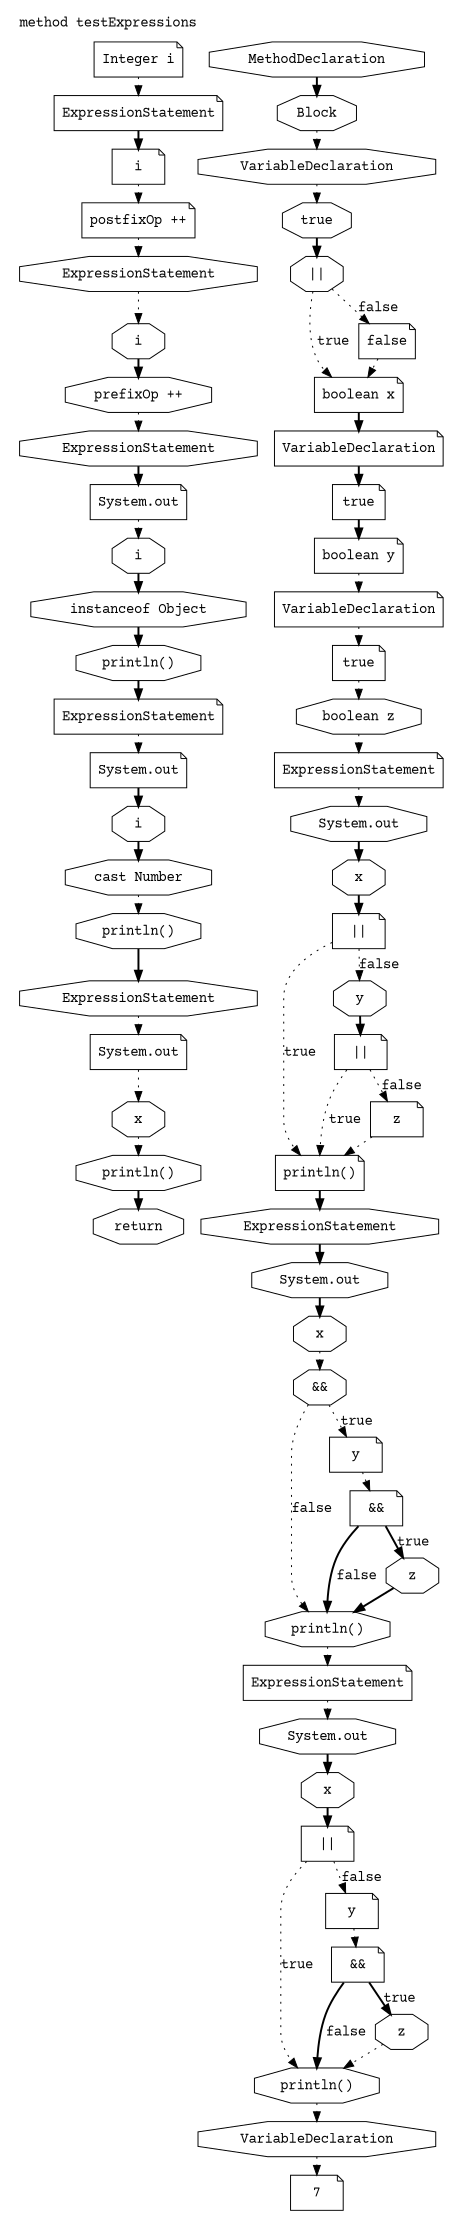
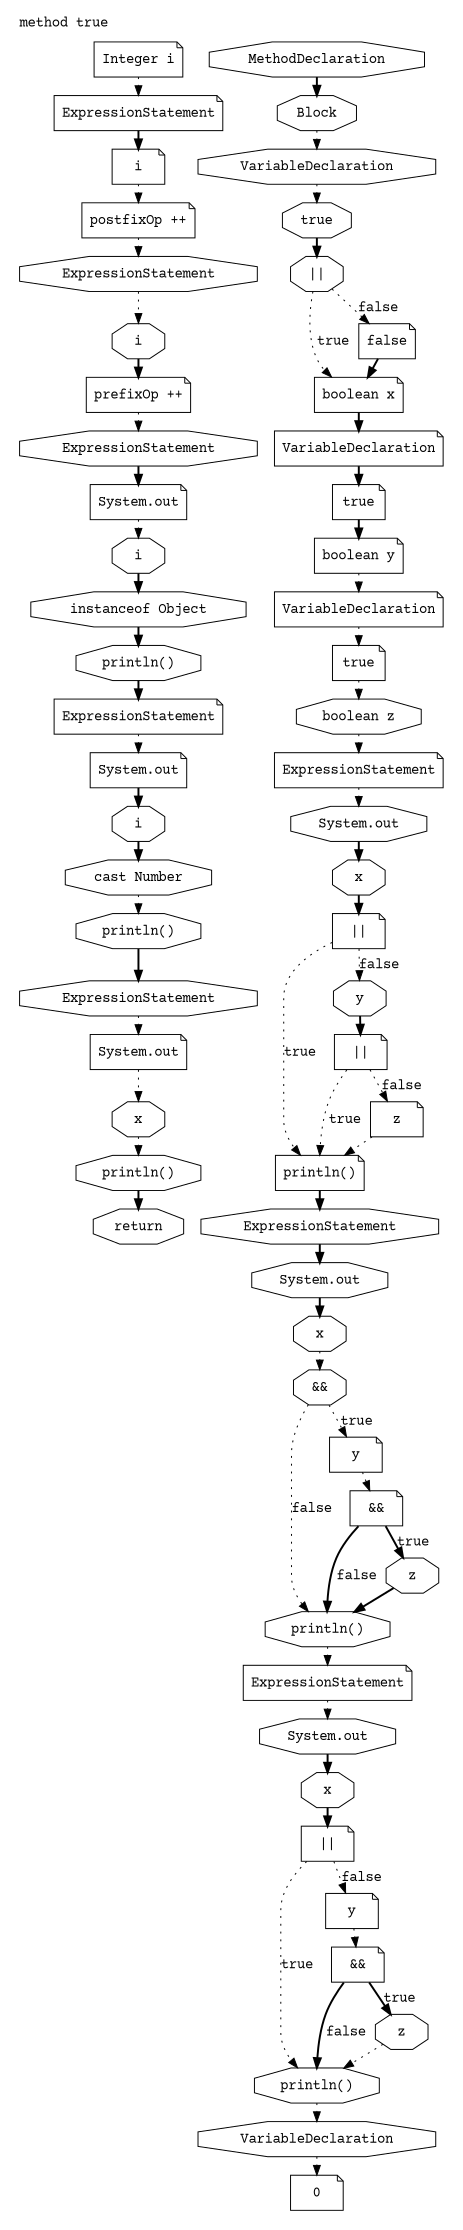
cluster "method testExpressions": label "method testExpressions" -> "method true"
edge "false" -> "boolean x": style dotted -> bold
node "prefixOp ++": shape octagon -> note
node "7": label "7" -> "0"
